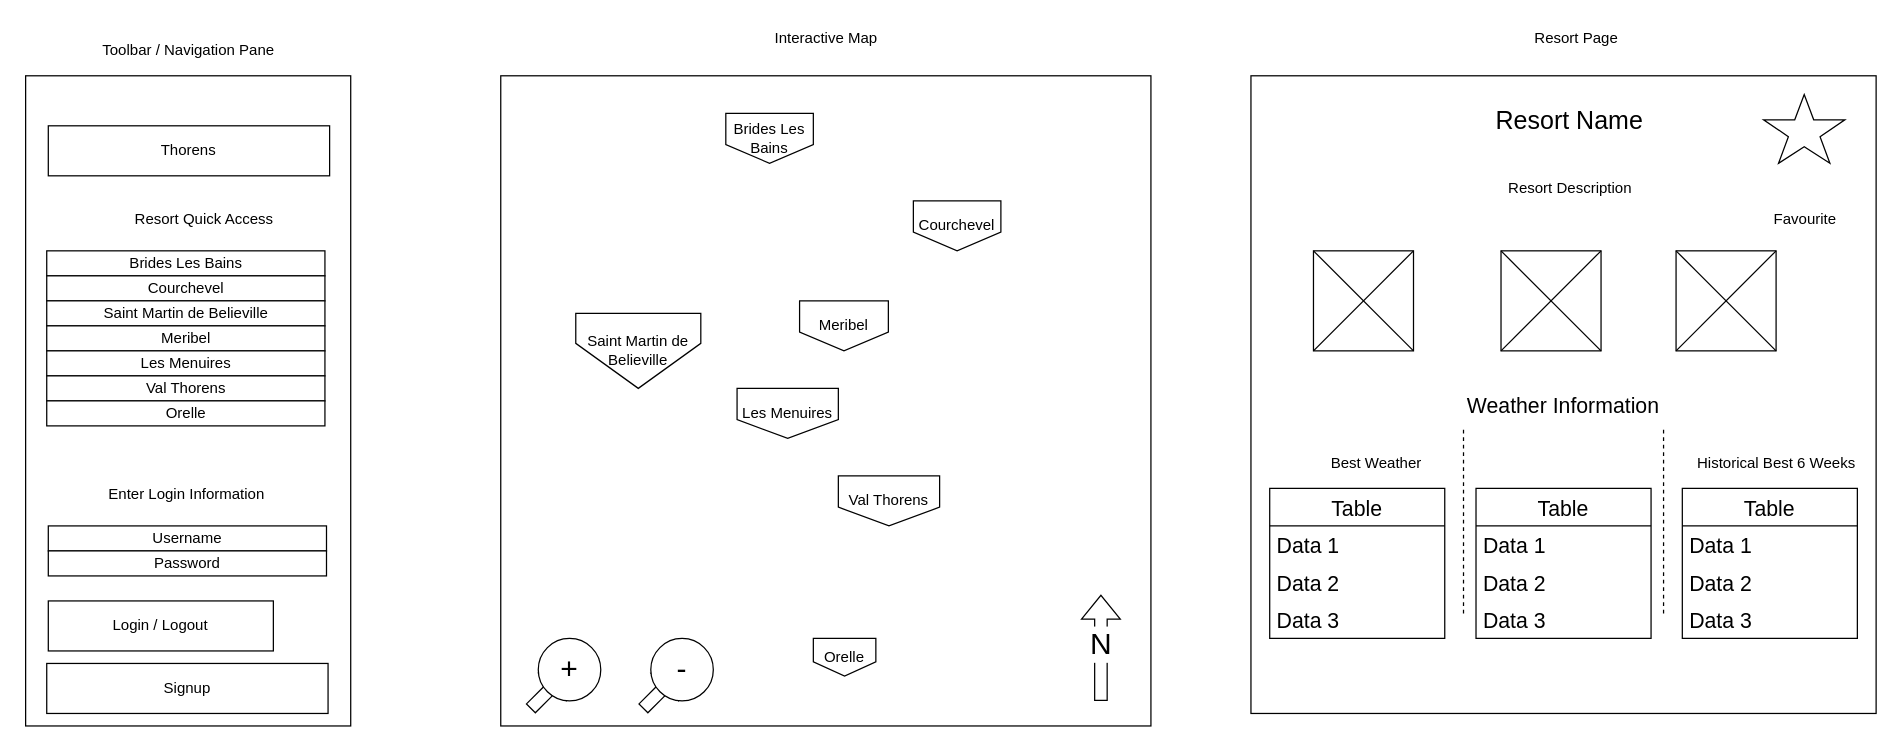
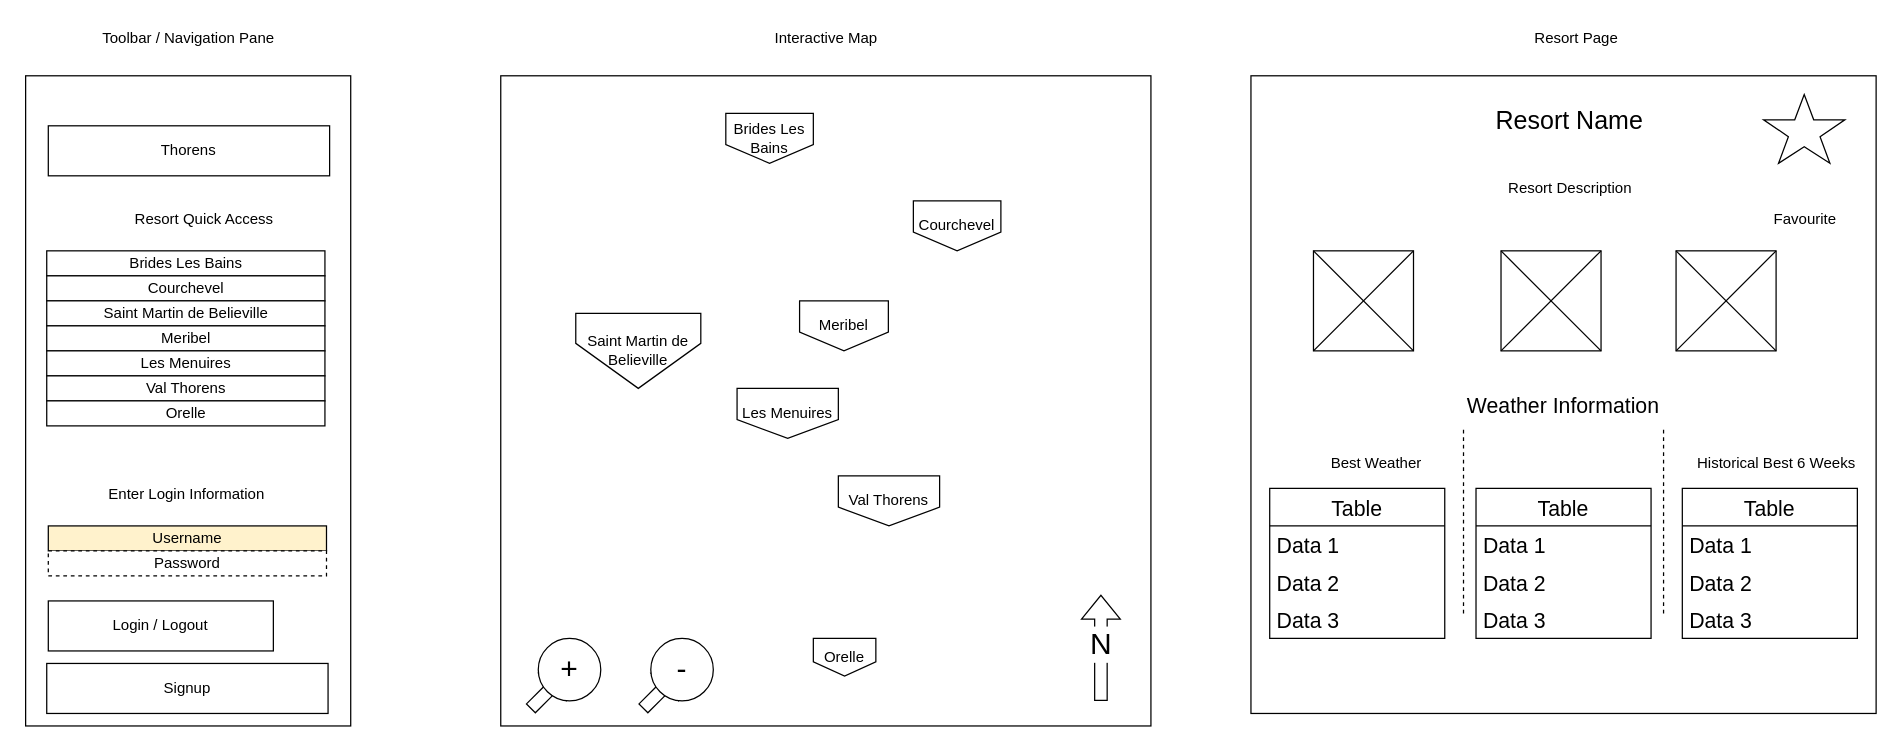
node "Toolbar / Navigation Pane": moved (188, 51) -> (188, 38)
node "Username": fillcolor #ffffff -> #fff2cc
node "Password": style solid -> dashed
